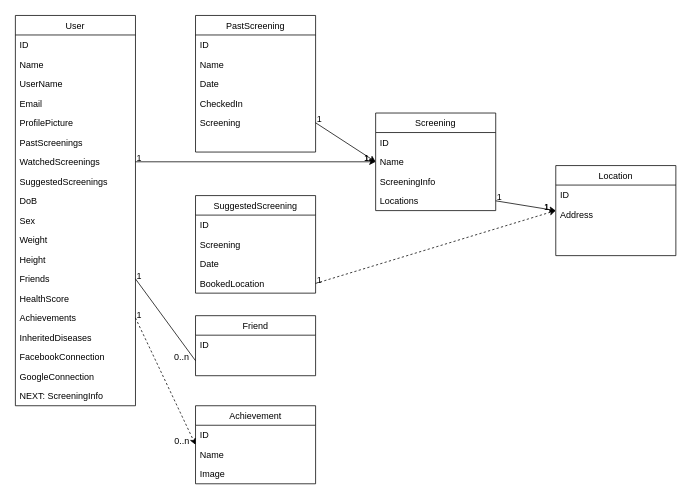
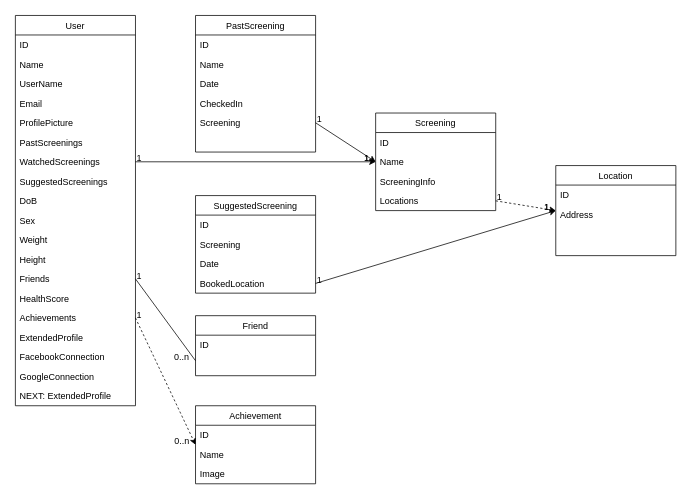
edge "Locations" -> "Location": style solid -> dashed
edge "BookedLocation" -> "Location": style dashed -> solid
node "InheritedDiseases": label "InheritedDiseases" -> "ExtendedProfile"
node "NEXT: ScreeningInfo": label "NEXT: ScreeningInfo" -> "NEXT: ExtendedProfile"
